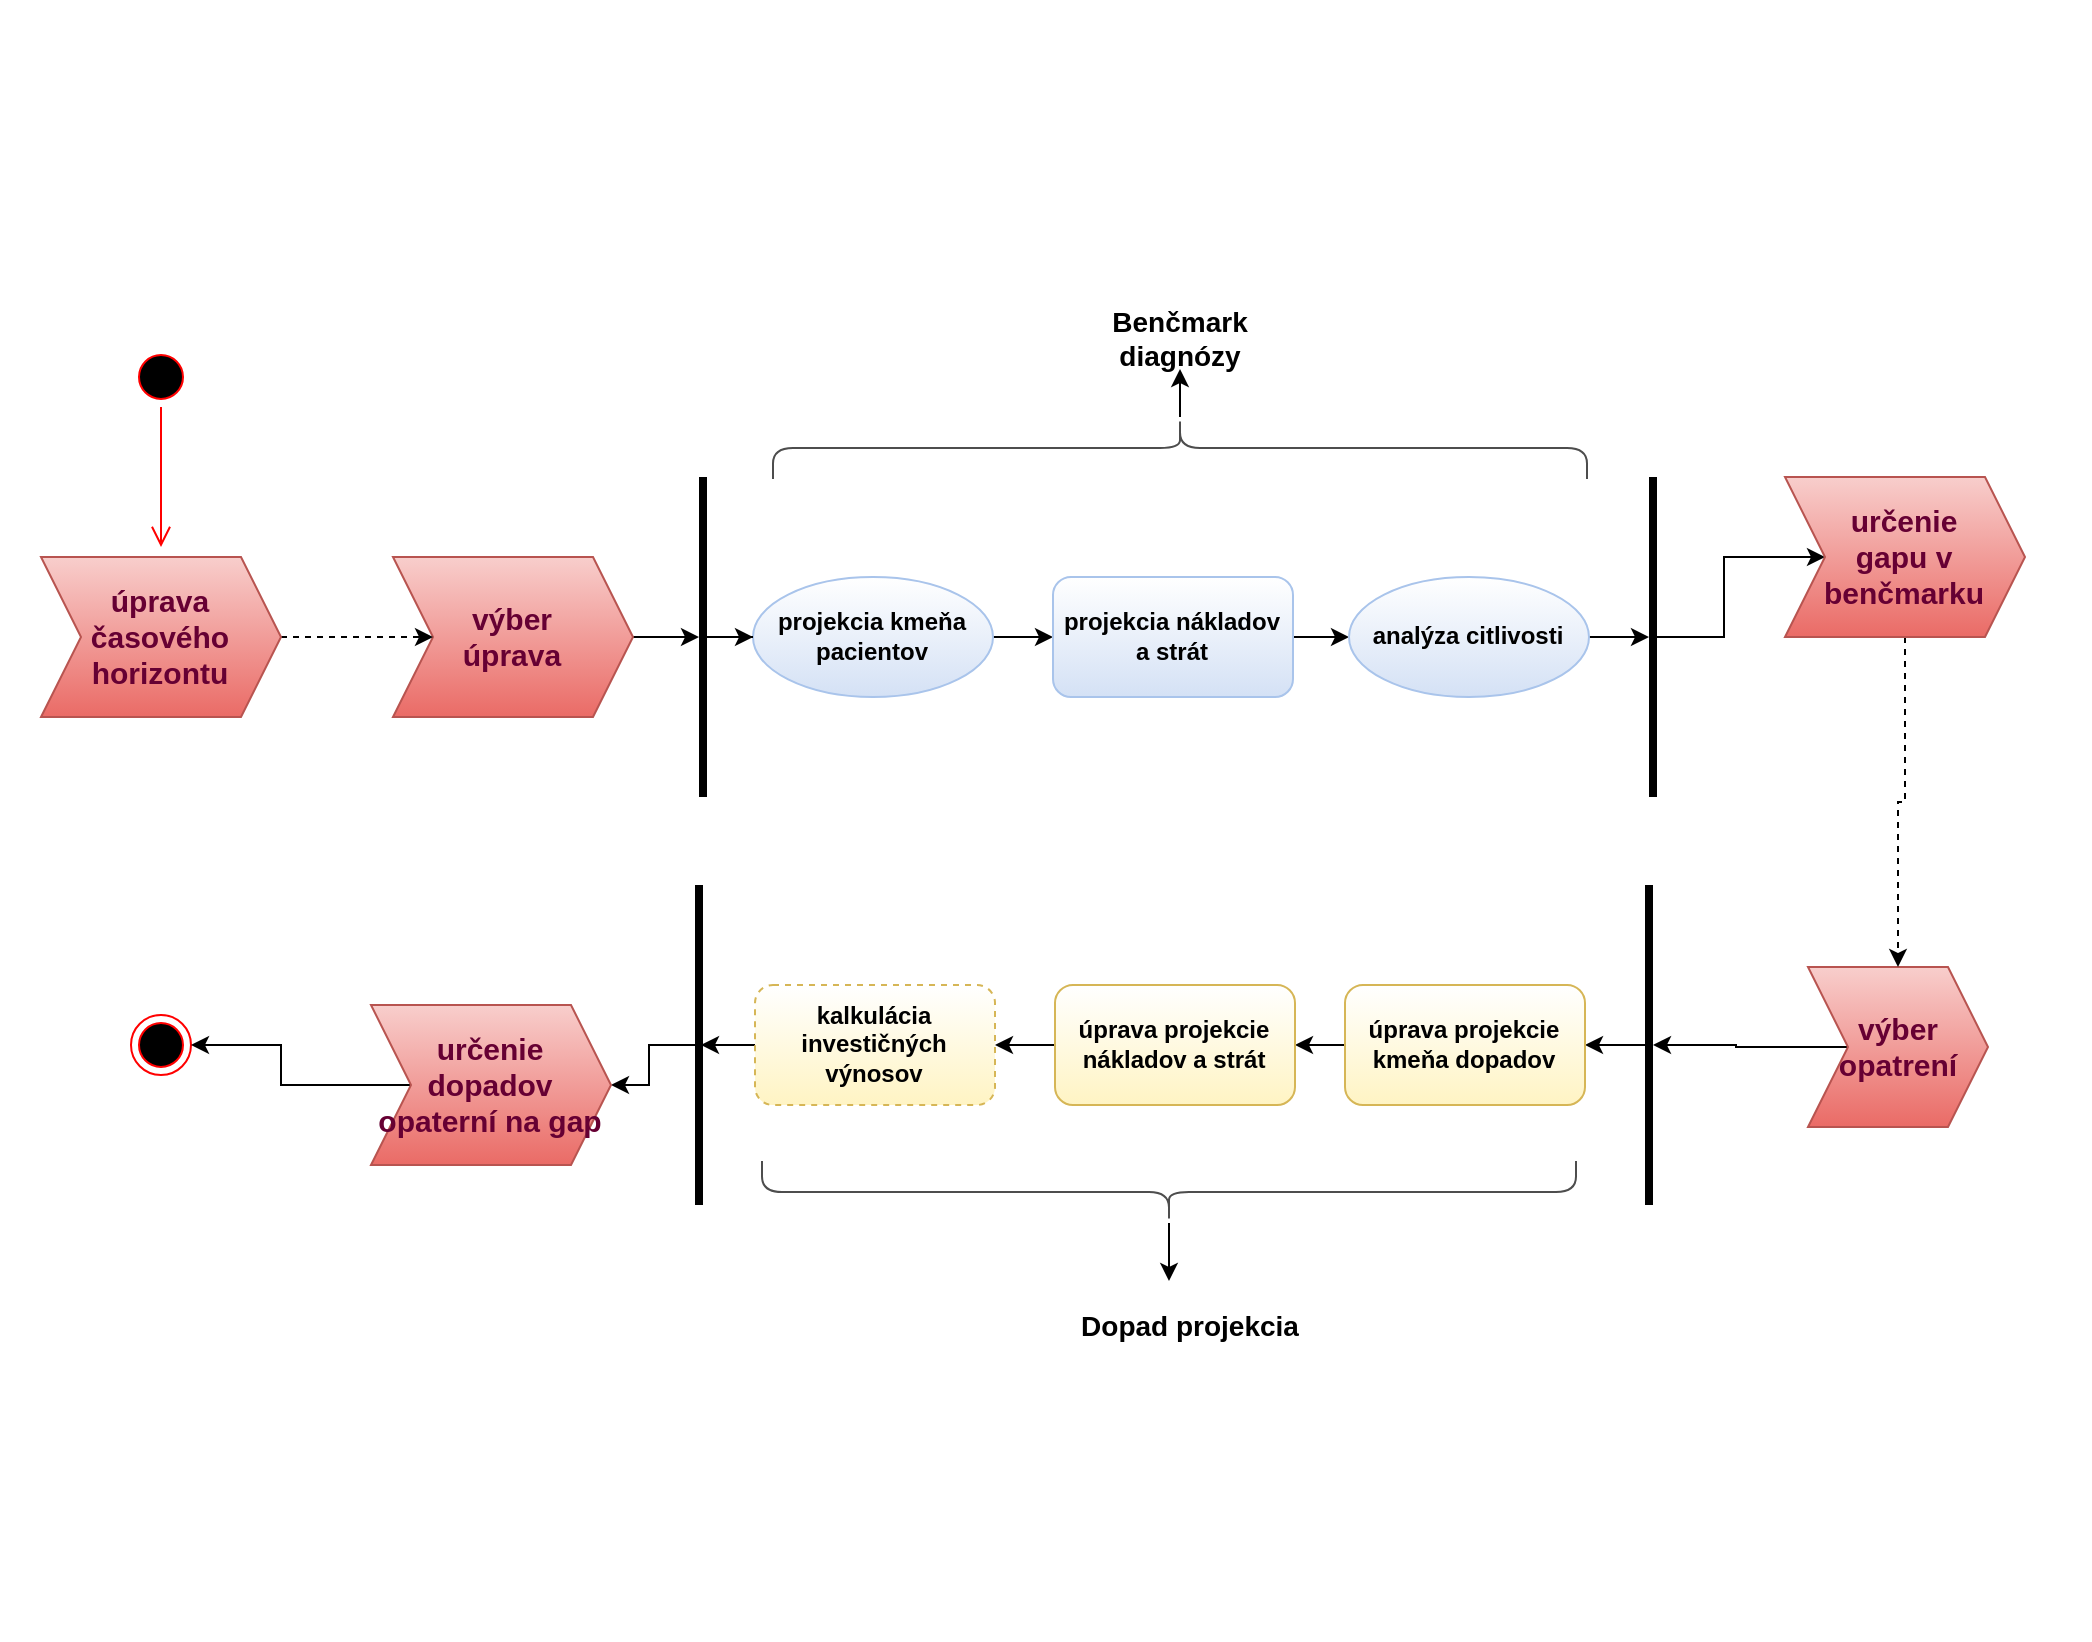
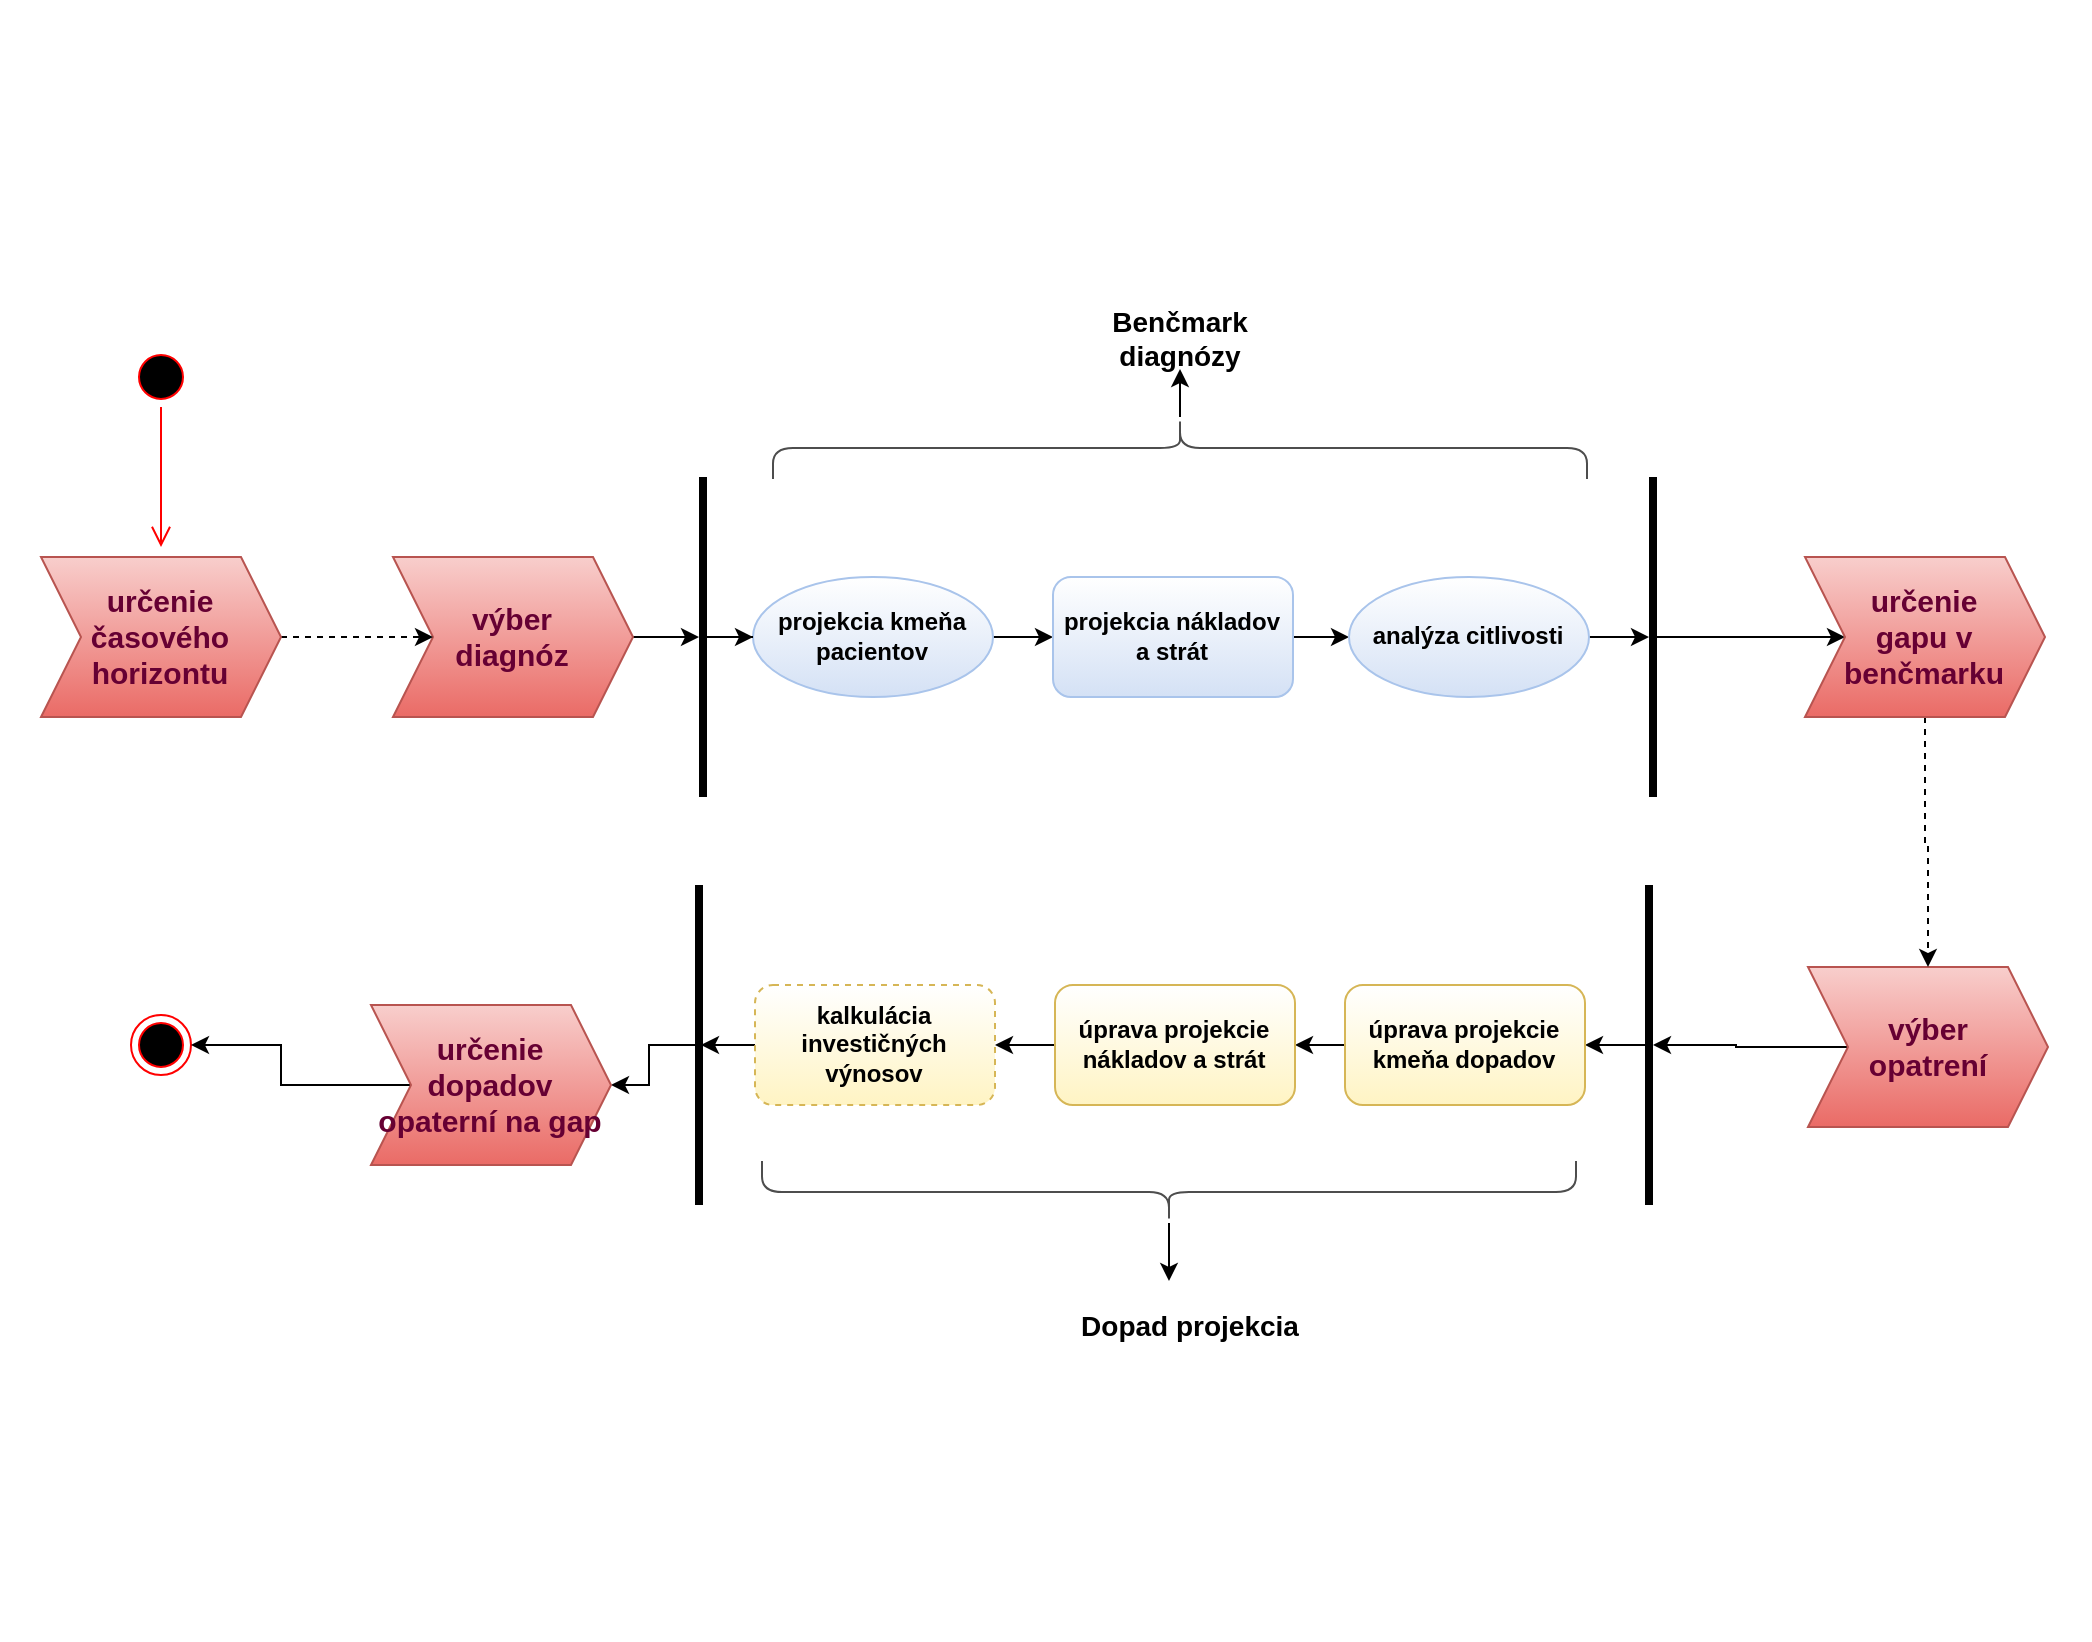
node "určenie gapu v benčmarku": moved (1905, 557) -> (1925, 637)
node "úprava časového horizontu": label "úprava časového horizontu" -> "určenie časového horizontu"
node "výber úprava": label "výber úprava" -> "výber diagnóz"
node "výber opatrení": size 180x160 -> 240x160
